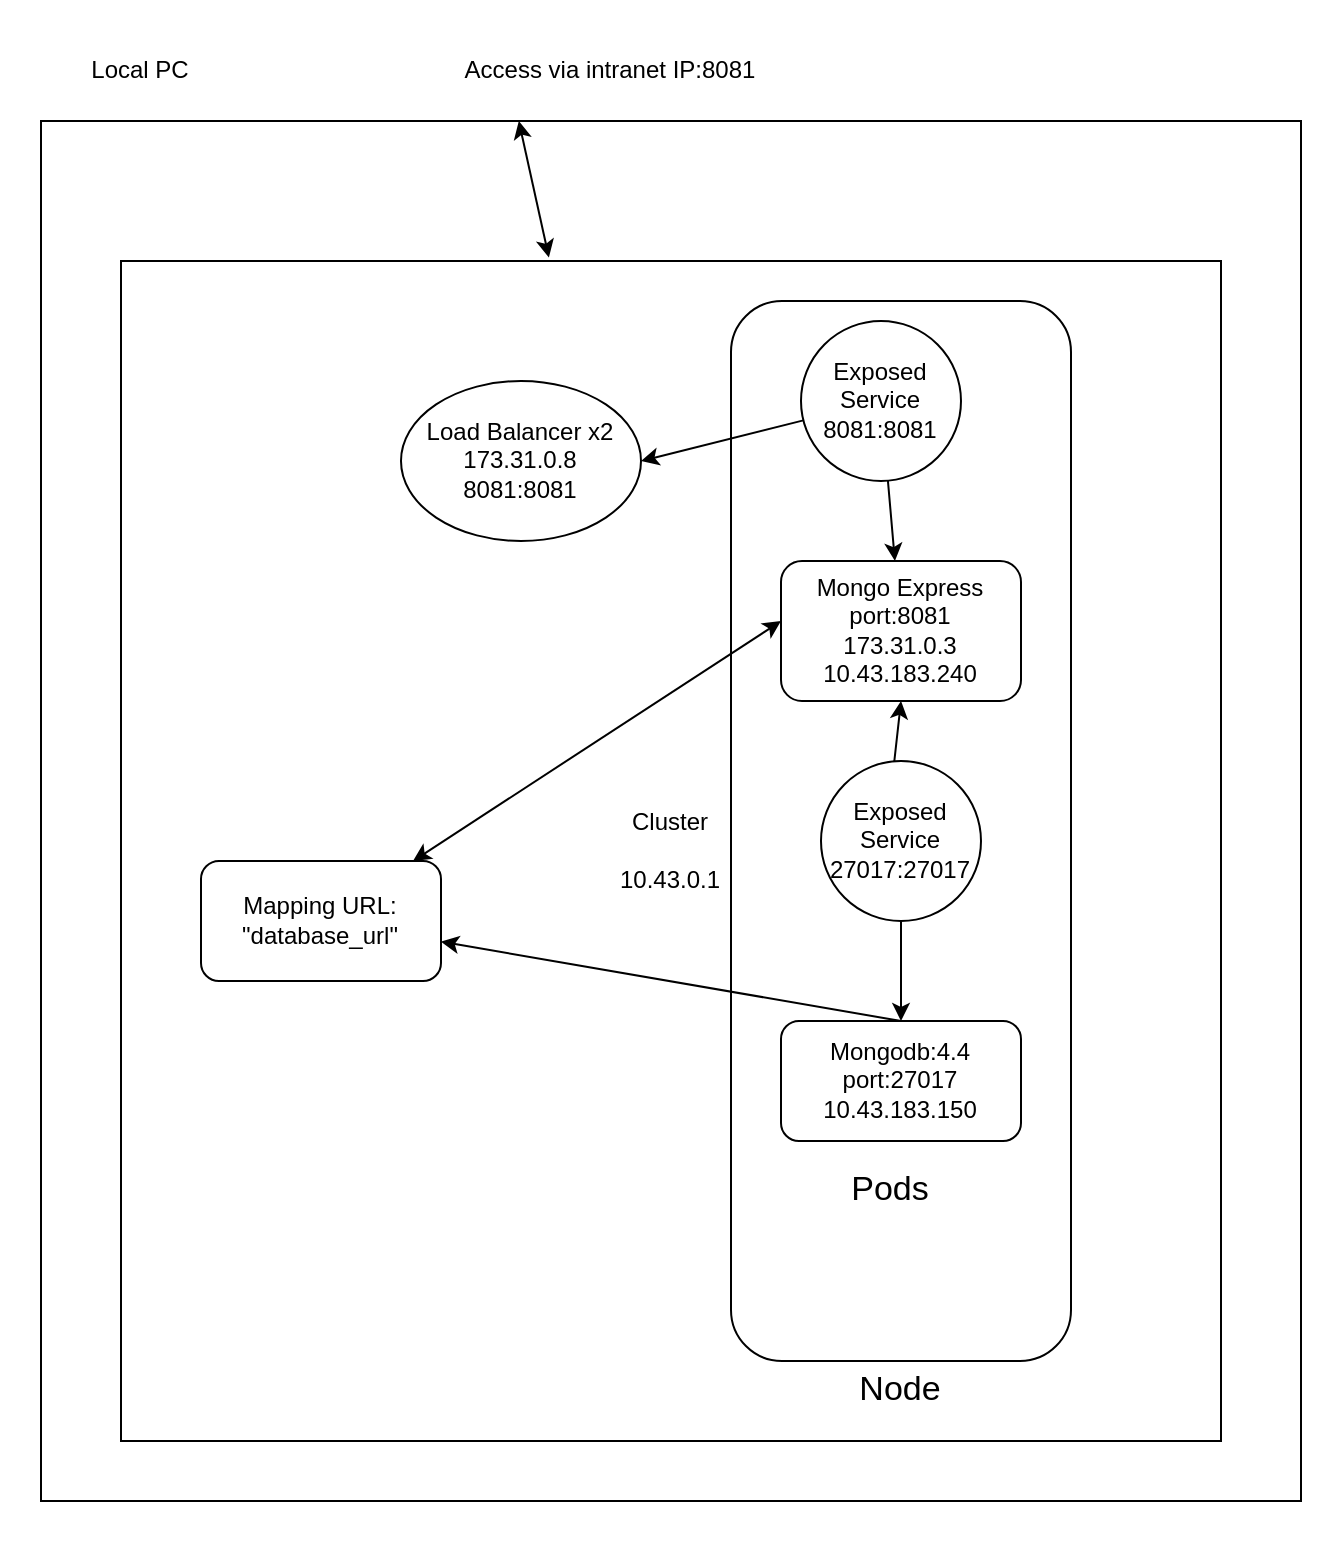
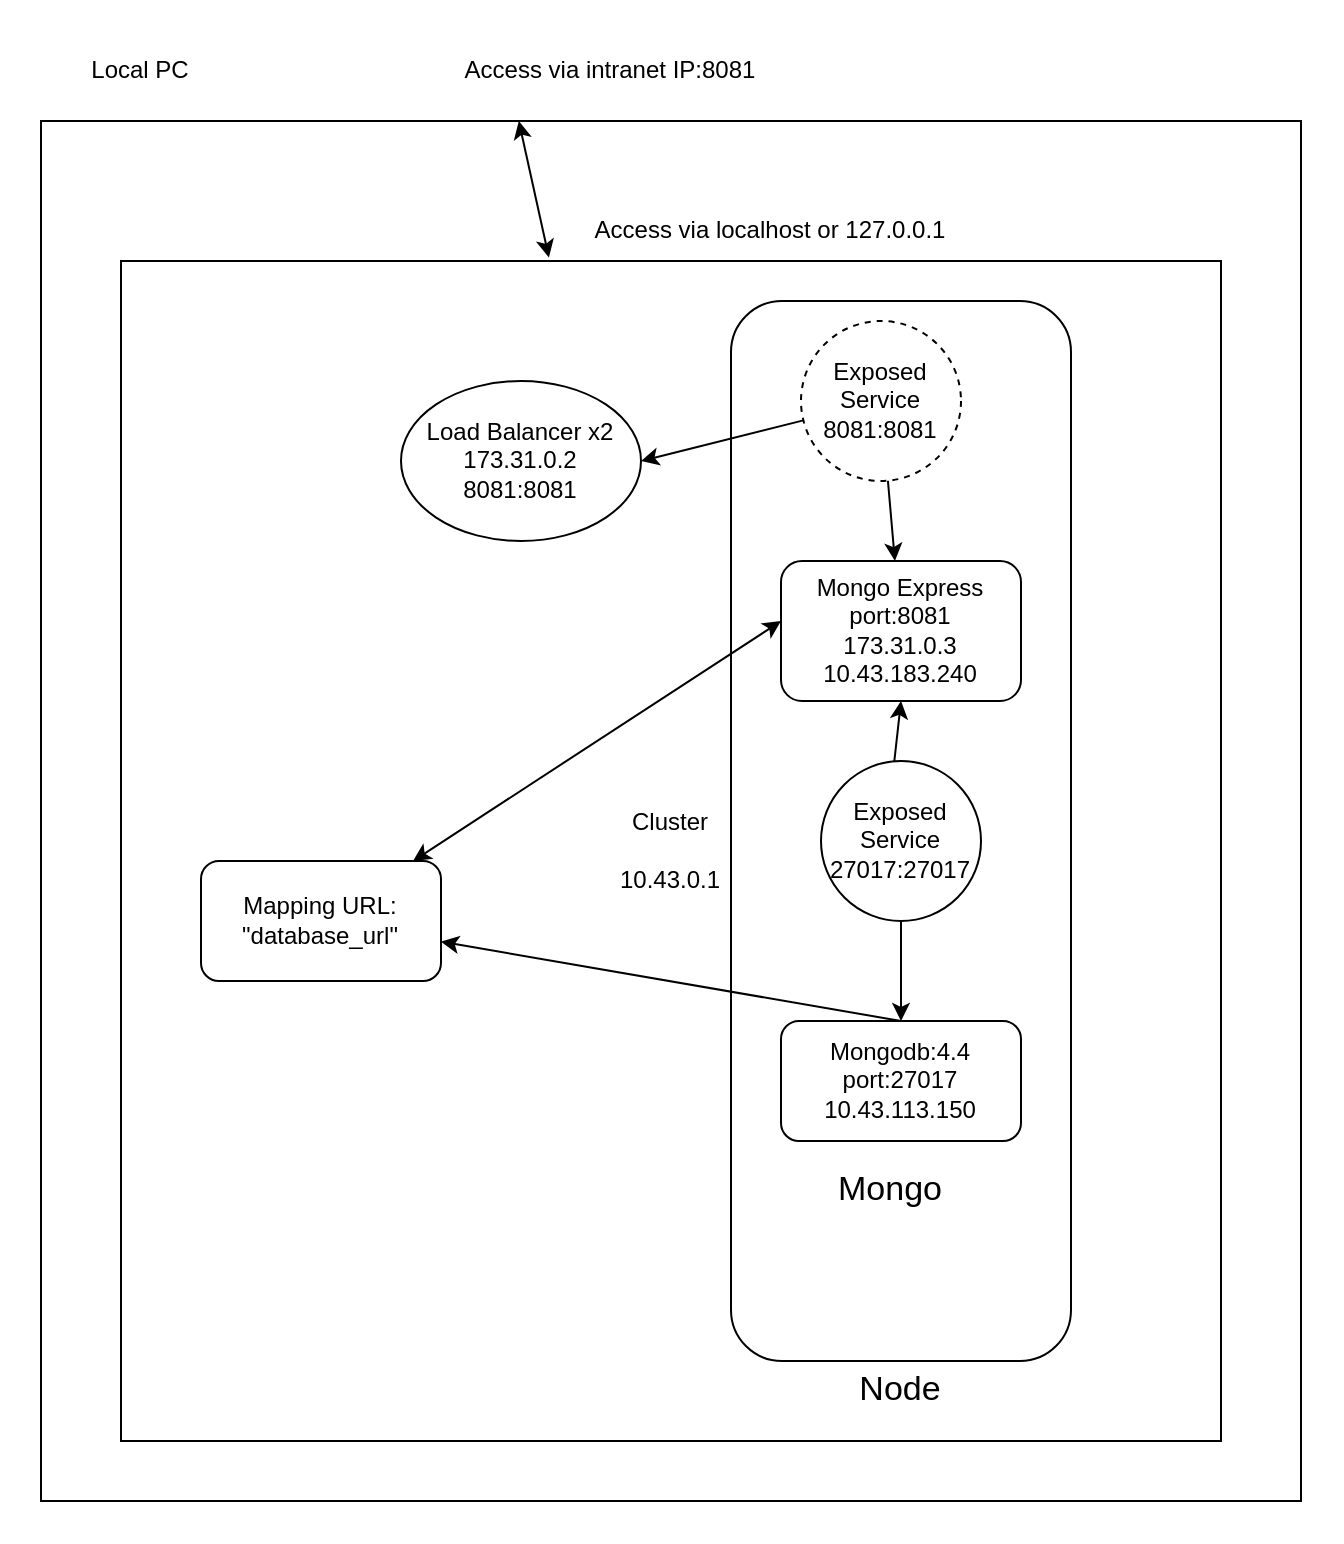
node "Access via localhost or 127.0.0.1": added
node "Exposed Service 8081:8081": style solid -> dashed
node "Load Balancer x2 173.31.0.8 8081:8081": label "Load Balancer x2 173.31.0.8 8081:8081" -> "Load Balancer x2 173.31.0.2 8081:8081"
node "Mongodb:4.4 port:27017 10.43.183.150": label "Mongodb:4.4 port:27017 10.43.183.150" -> "Mongodb:4.4 port:27017 10.43.113.150"
node "Pods": label "Pods" -> "Mongo"
